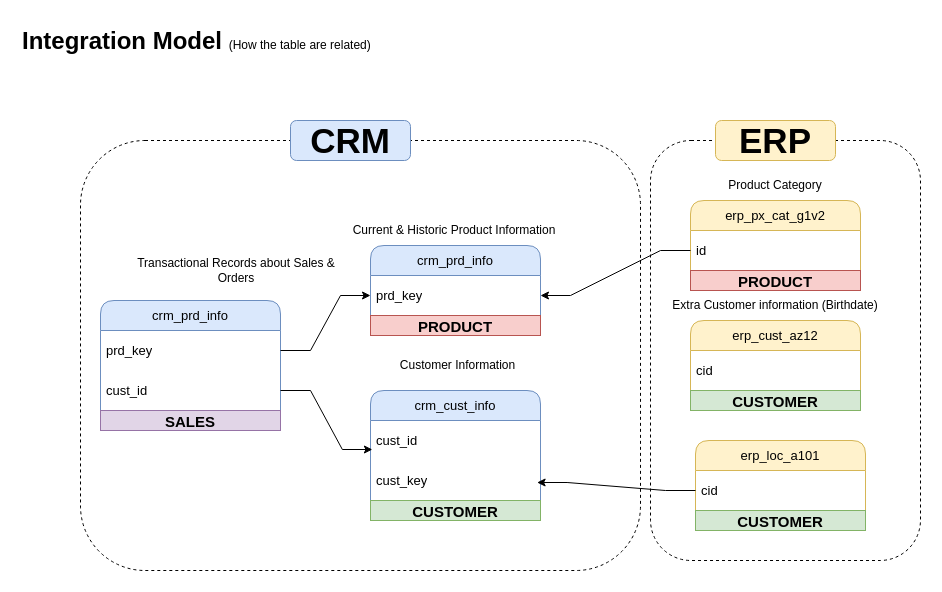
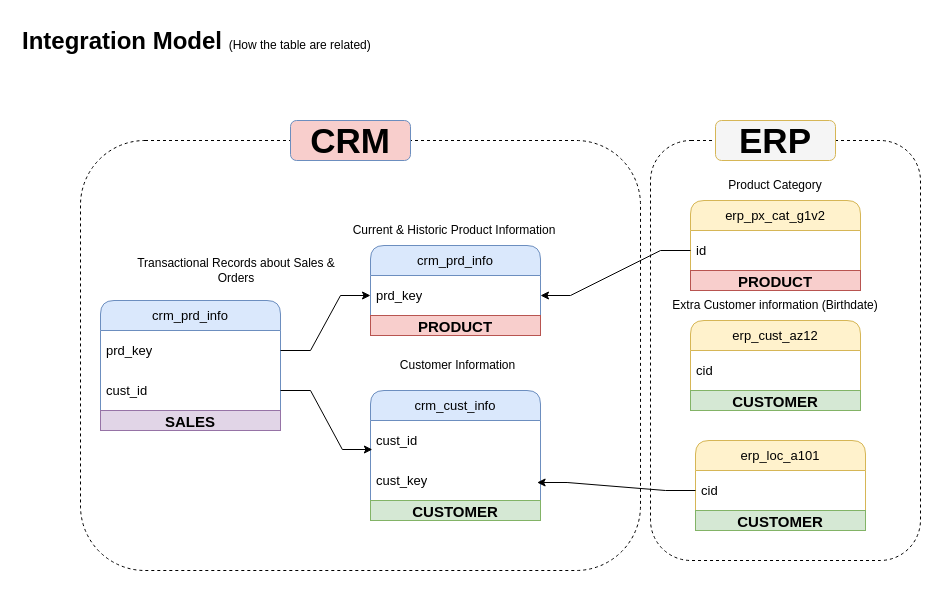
node "CRM": fillcolor #dae8fc -> #f8cecc
node "ERP": fillcolor #fff2cc -> #f5f5f5
